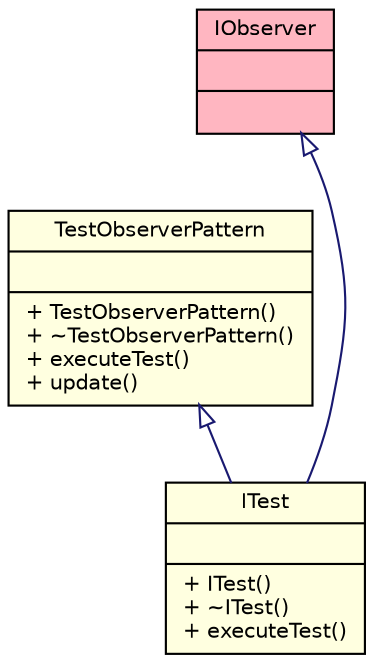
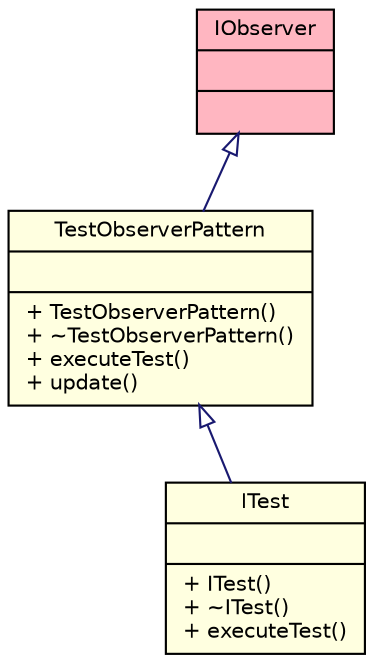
edge "ITest" -> "IObserver": now "TestObserverPattern" -> "IObserver"
